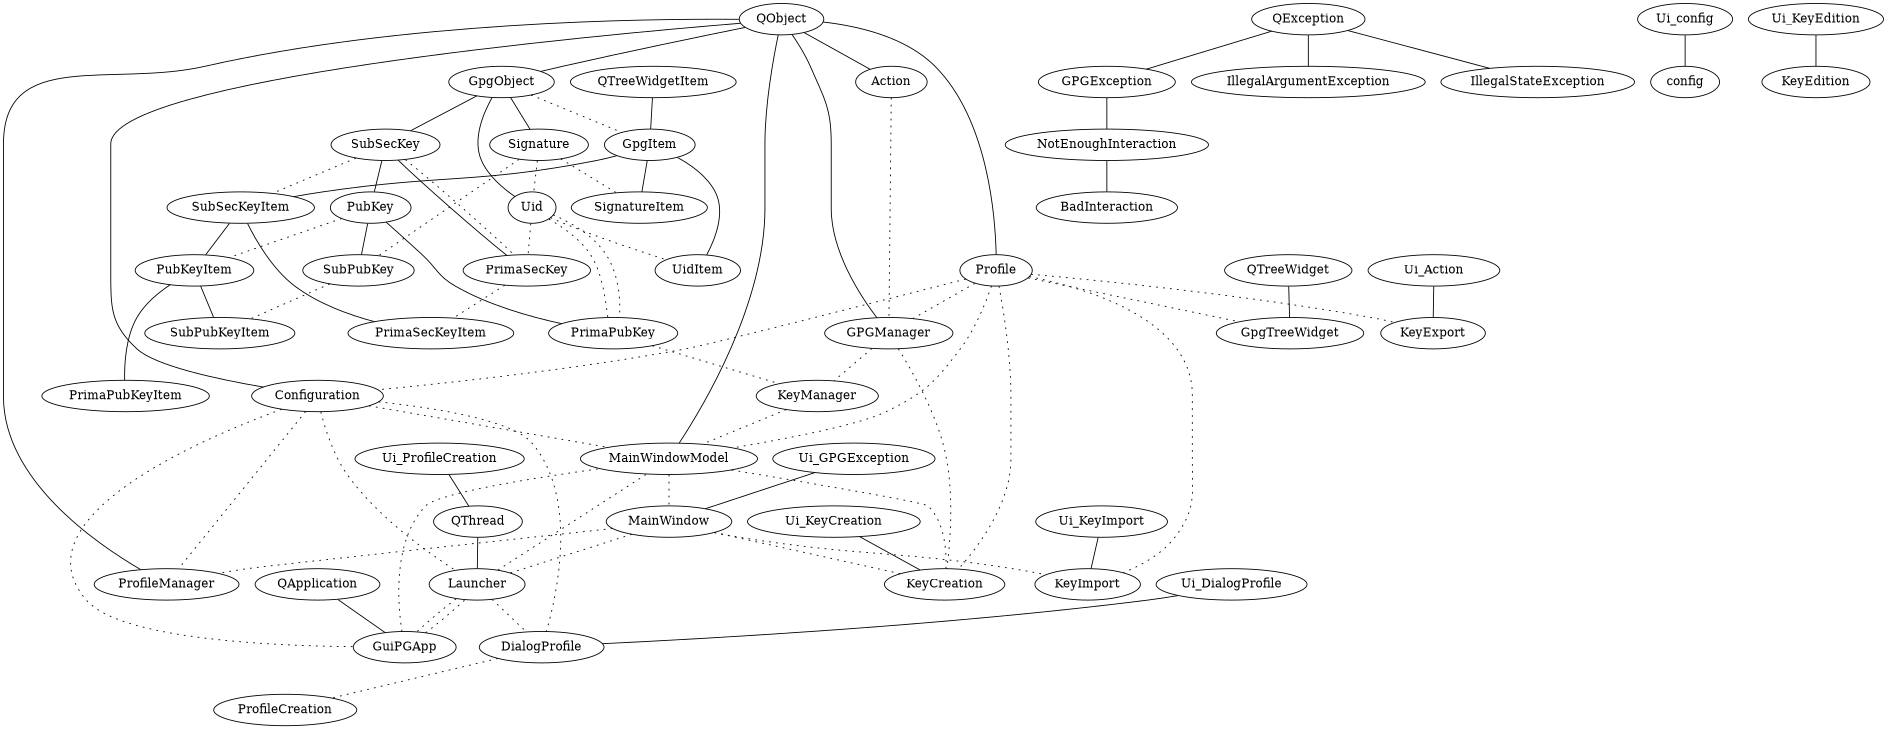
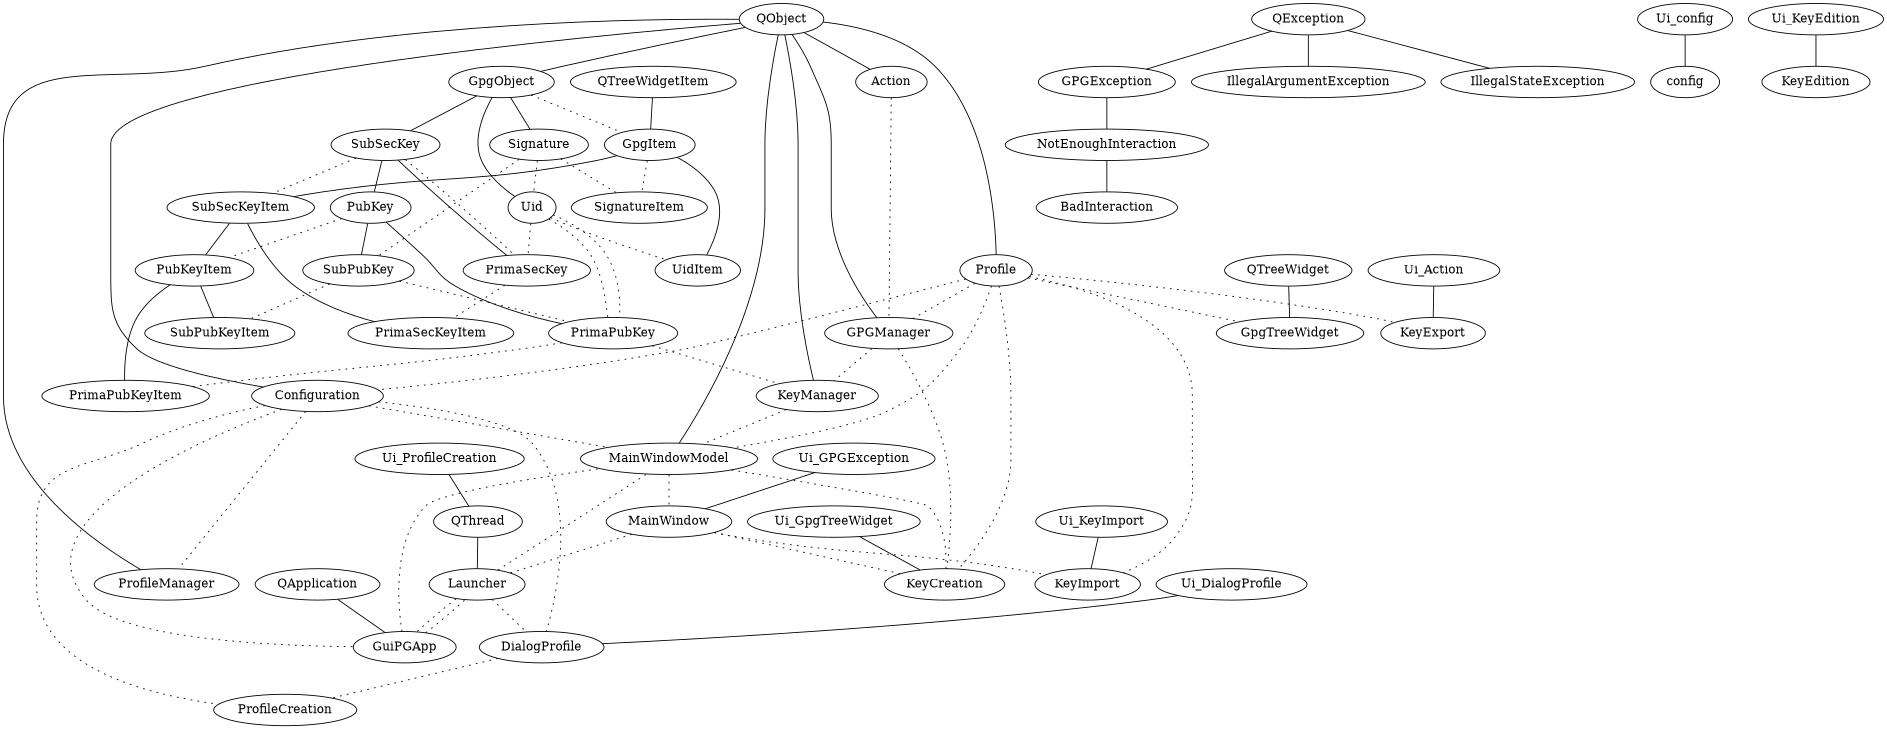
edge "GpgItem" -- "SignatureItem": style solid -> dotted
edge "QObject" -- "KeyManager": added
edge "SubPubKey" -- "PrimaPubKey": added
edge "PrimaPubKey" -- "PrimaPubKeyItem": added
edge "Configuration" -- "Launcher": now "Configuration" -- "ProfileCreation"
node "Ui_KeyCreation": label "Ui_KeyCreation" -> "Ui_GpgTreeWidget"
edge "MainWindow" -- "ProfileManager": removed
